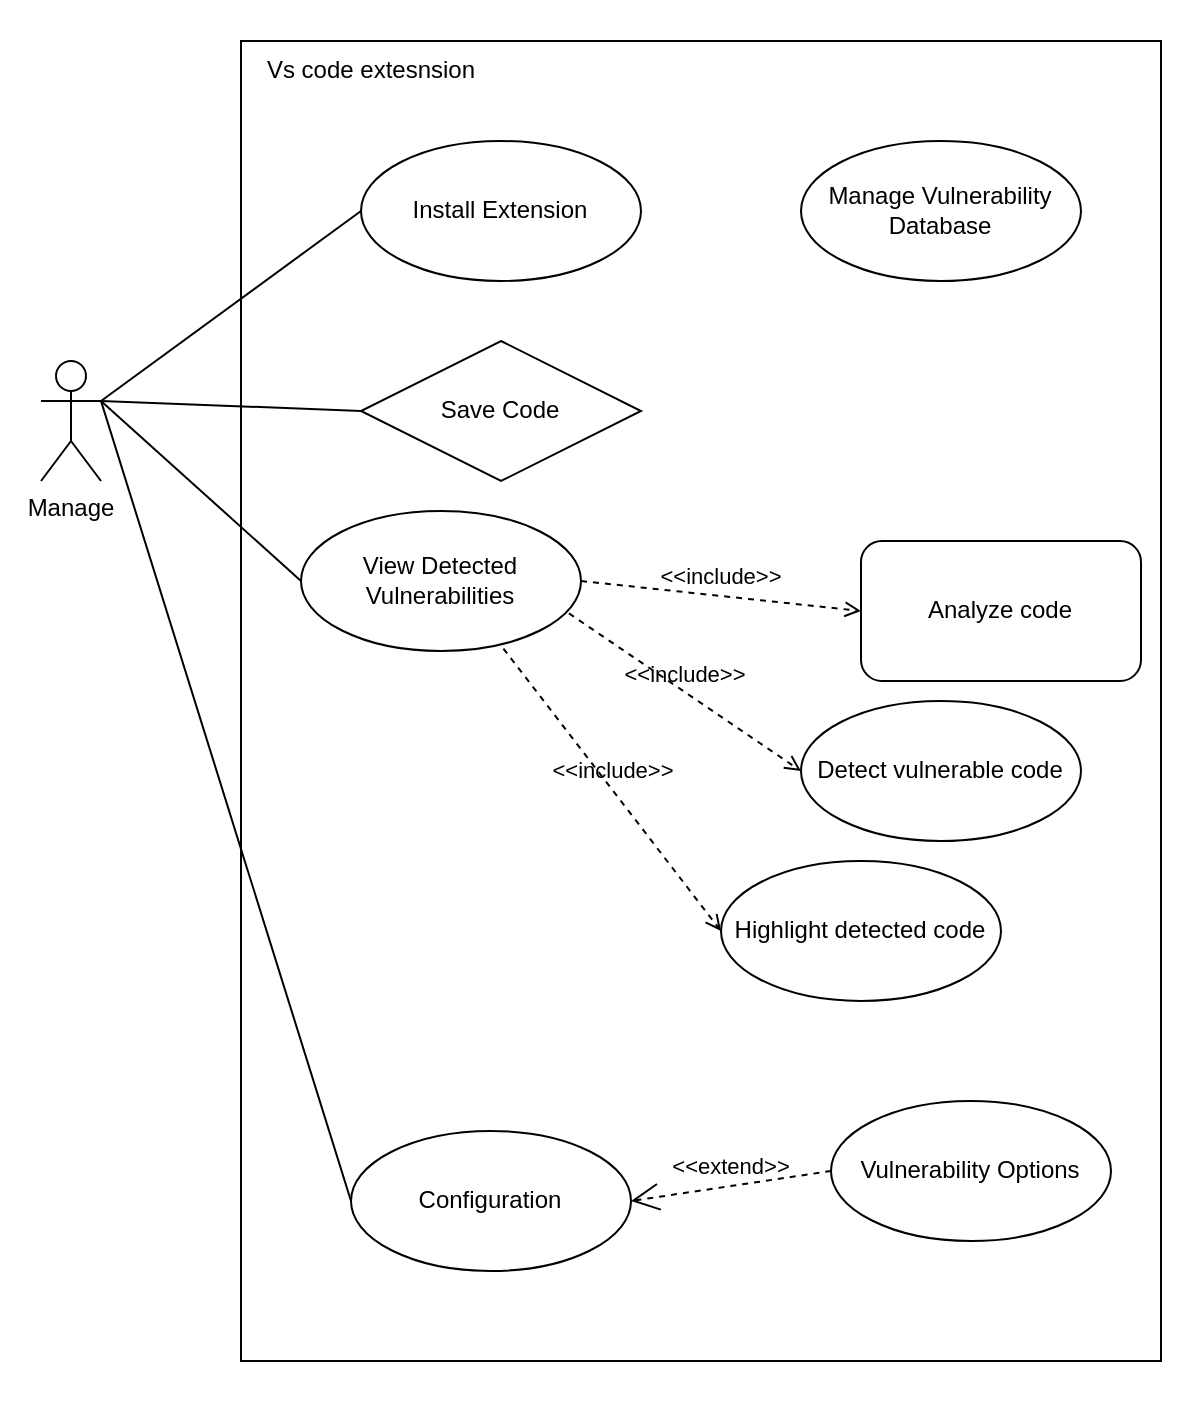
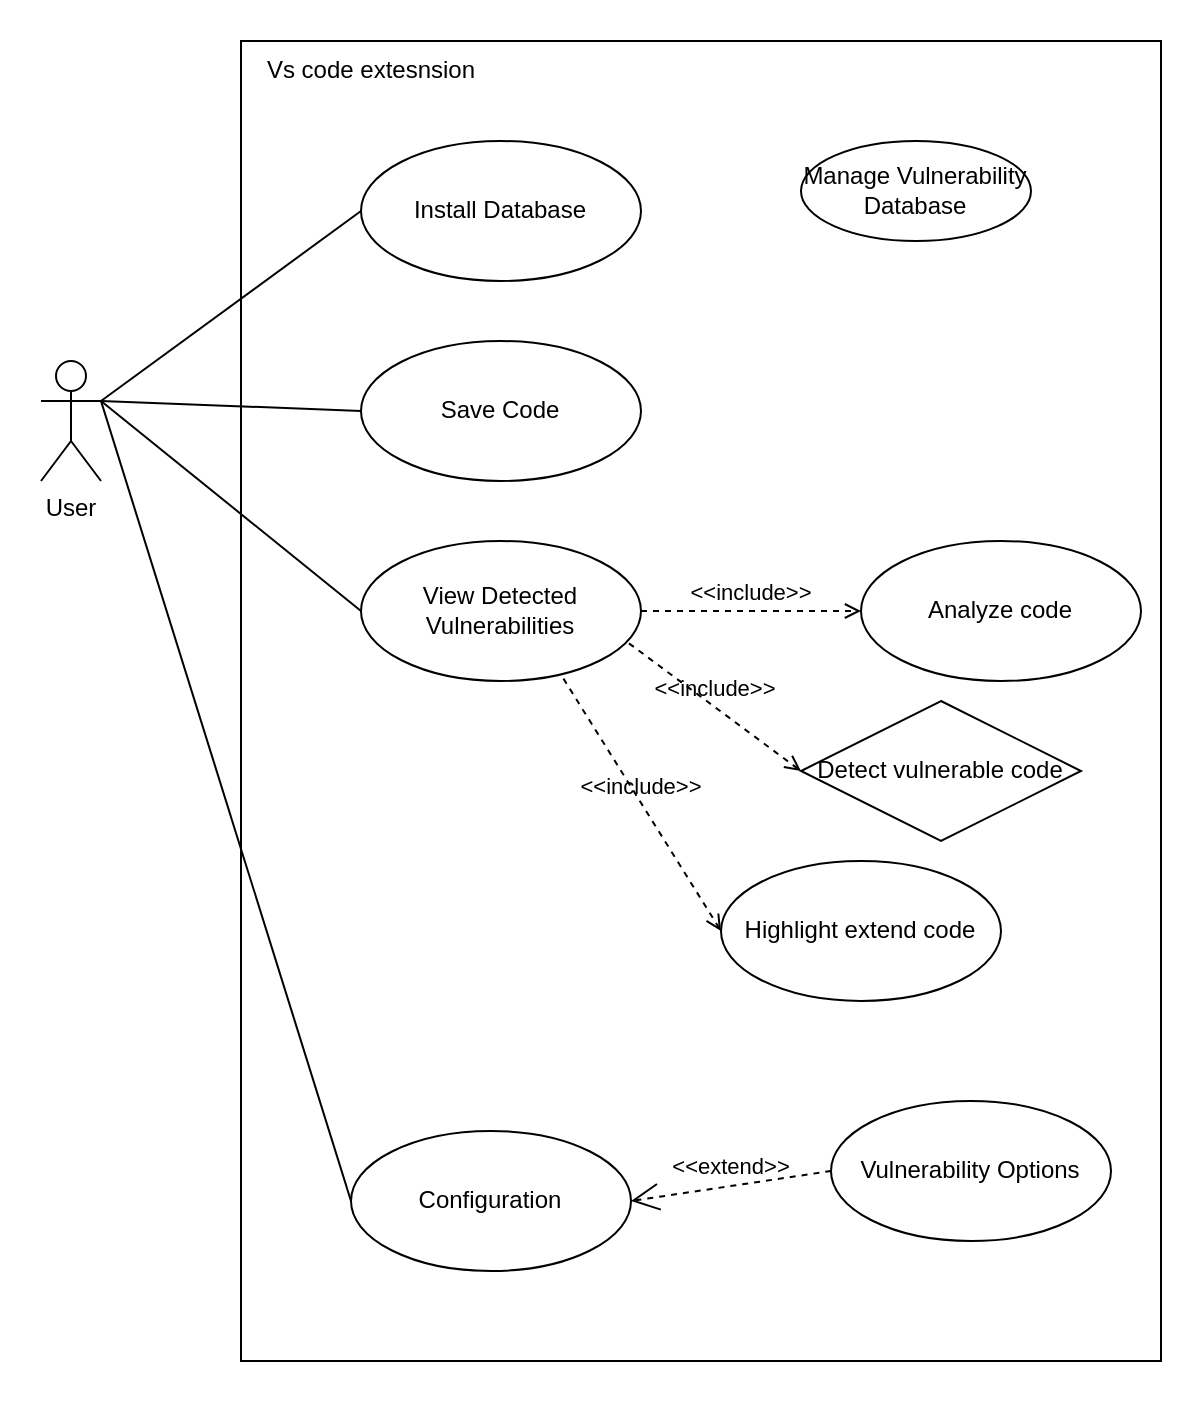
node "Install Extension": label "Install Extension" -> "Install Database"
node "Manage Vulnerability Database": size 280x140 -> 230x100
node "Save Code": shape diamond -> ellipse
node "Manage": label "Manage" -> "User"
node "View Detected Vulnerabilities": moved (441, 581) -> (501, 611)
node "Analyze code": shape rounded rectangle -> ellipse
node "Detect vulnerable code": shape ellipse -> diamond
node "Highlight detected code": label "Highlight detected code" -> "Highlight extend code"
